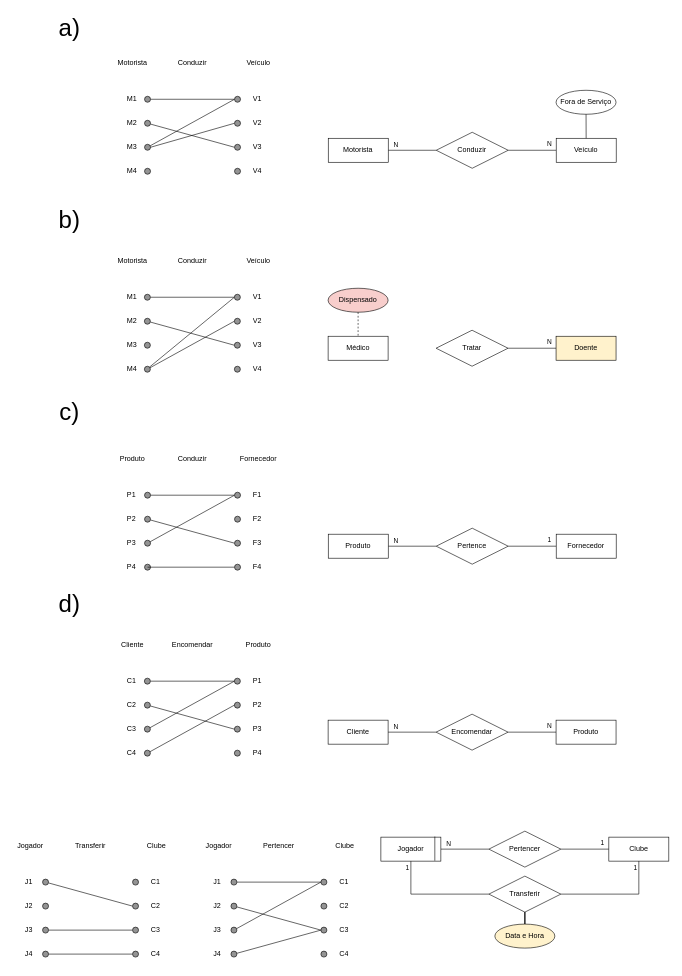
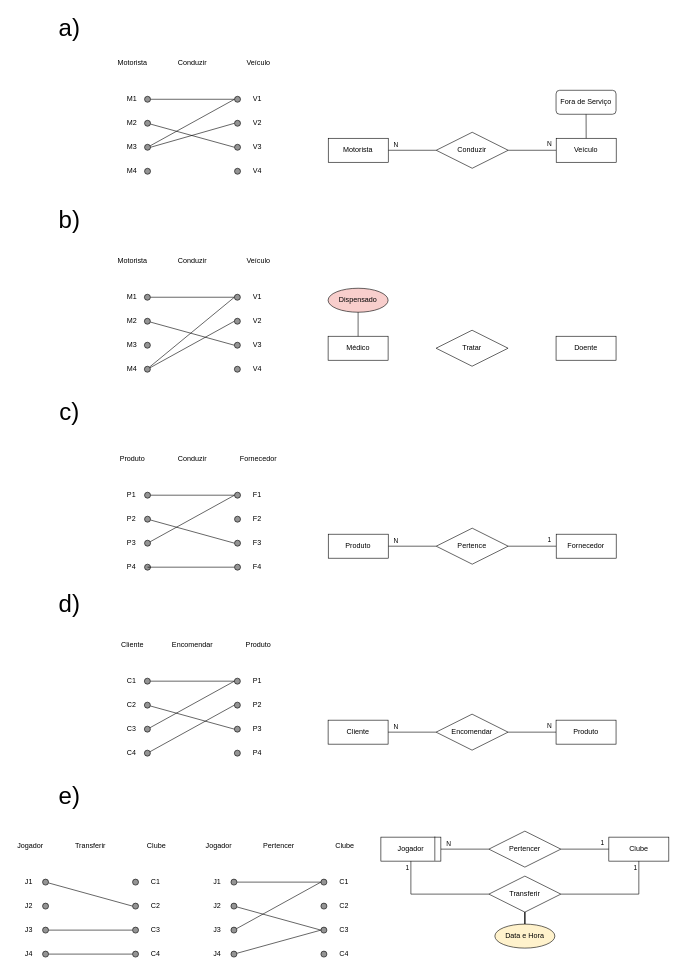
node "Fora de Serviço": shape ellipse -> rounded rectangle
edge "Dispensado" -- "Médico": style dashed -> solid
edge "Tratar" -- "Doente": removed, label "N"
node "Doente": fillcolor #fff2cc -> #ffffff
node "e)": added
